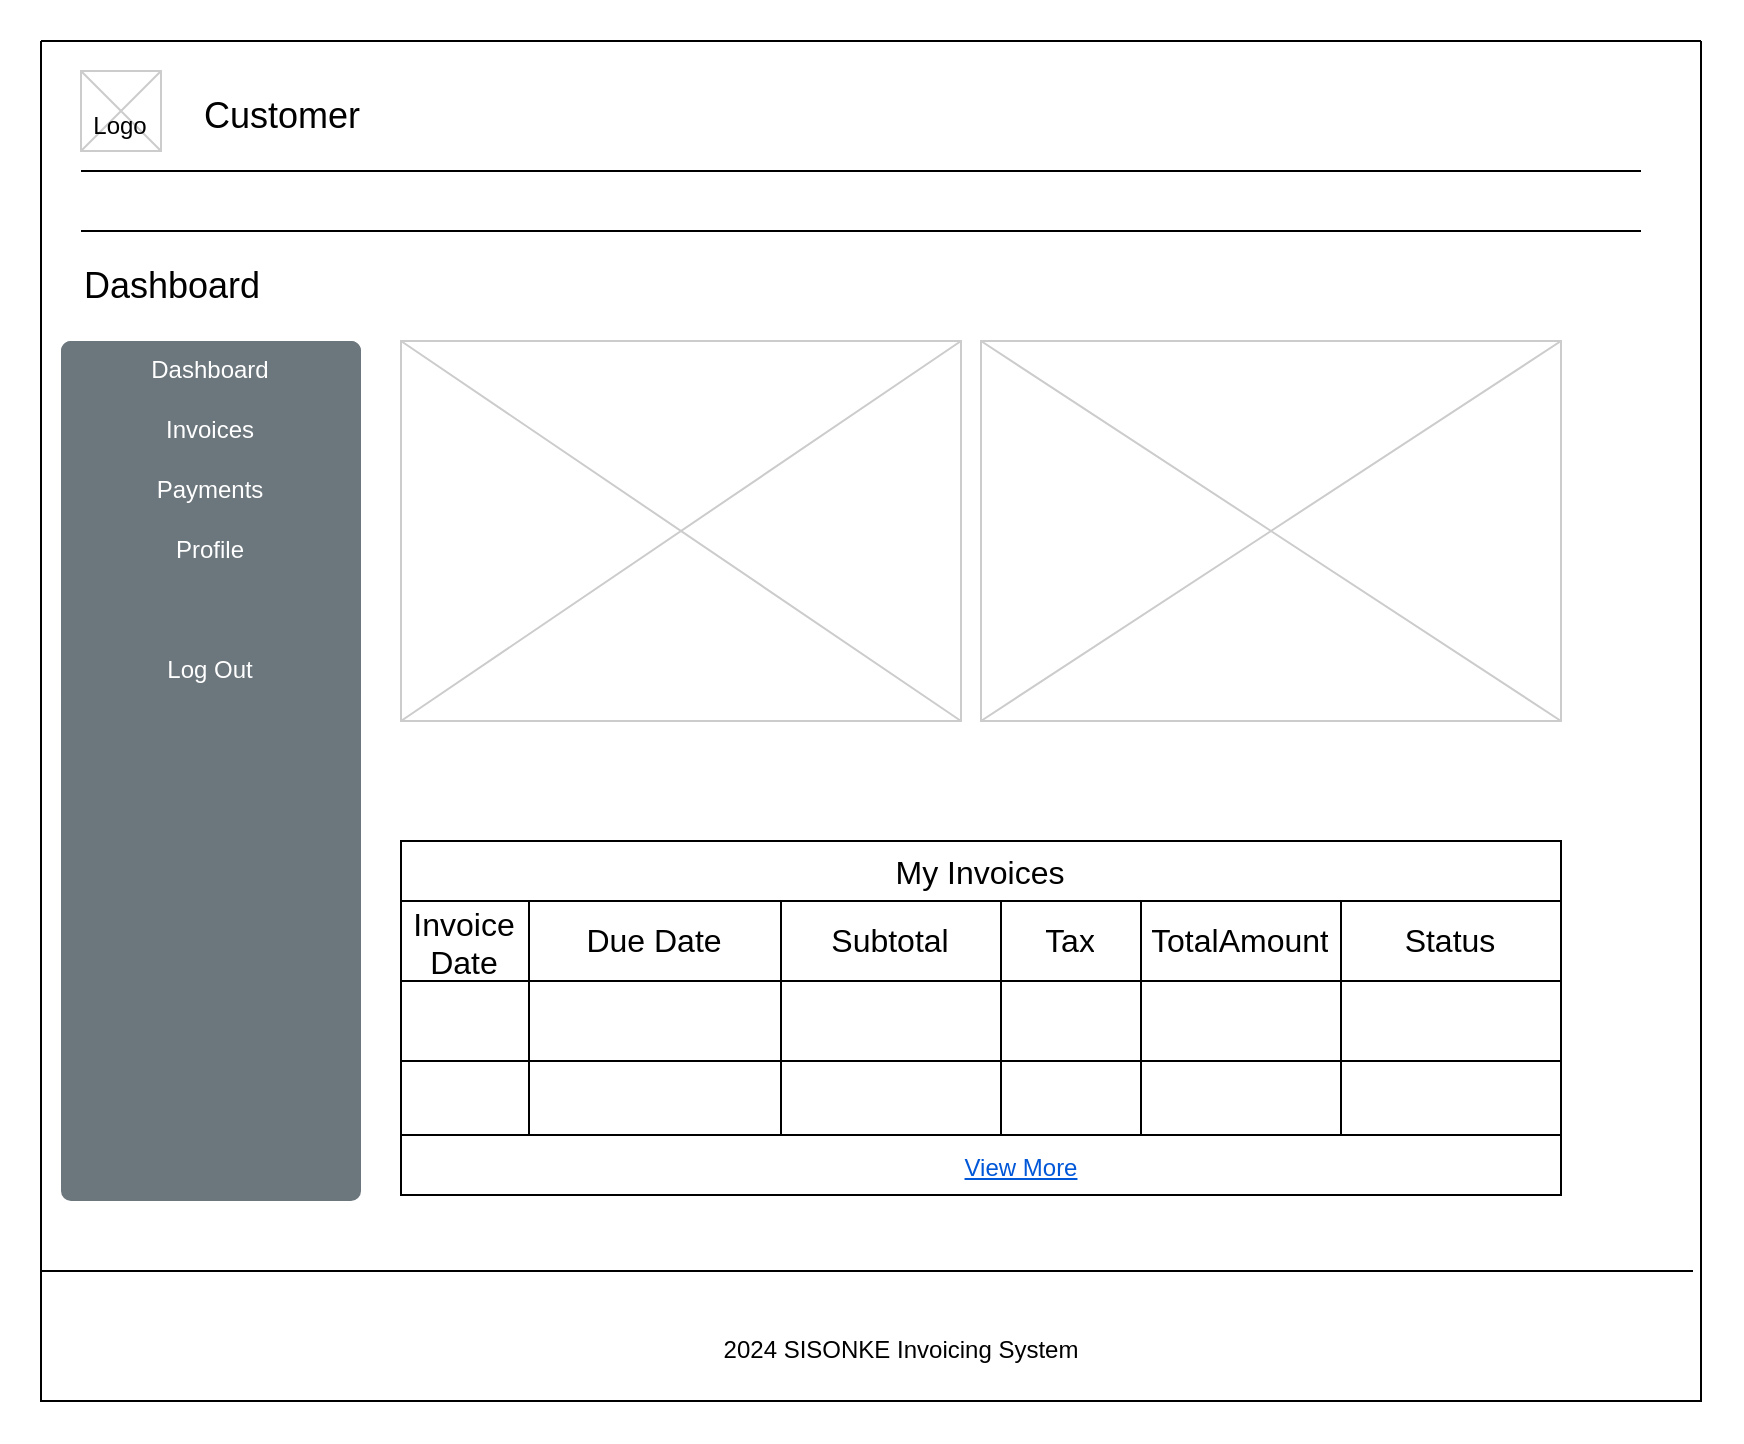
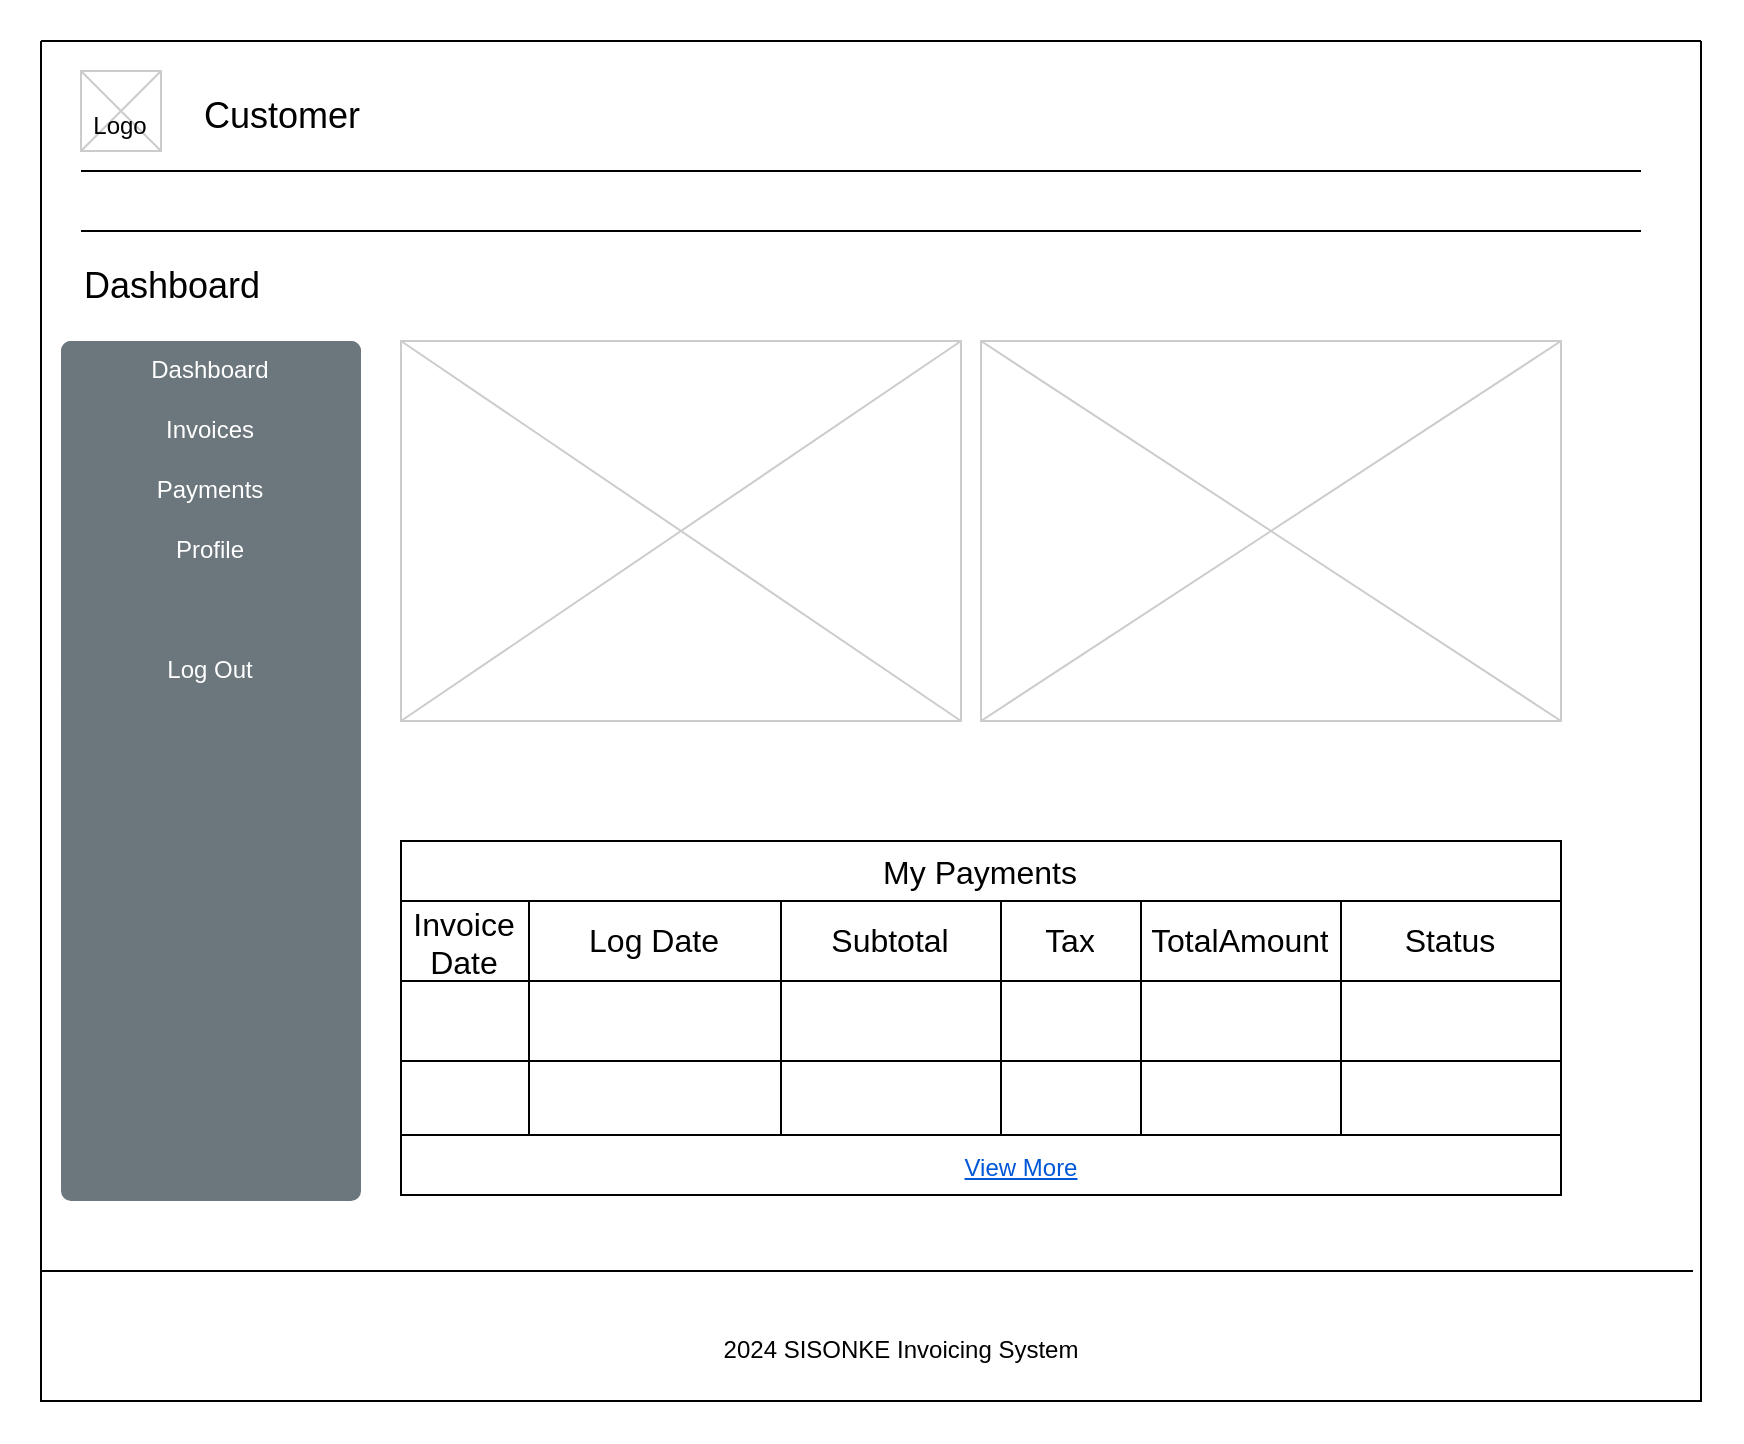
node "My Invoices": label "My Invoices" -> "My Payments"
node "Due Date": label "Due Date" -> "Log Date"
